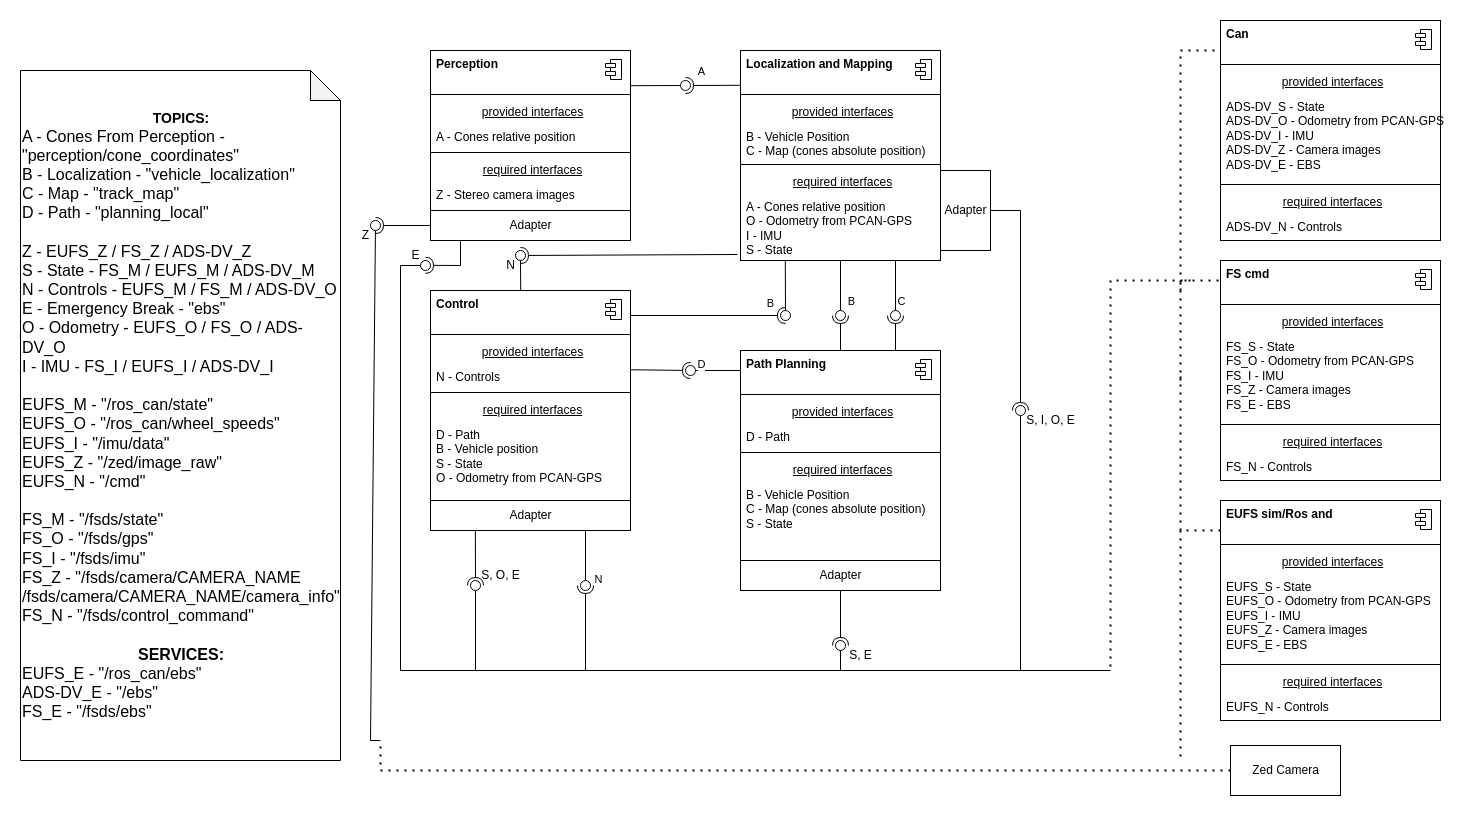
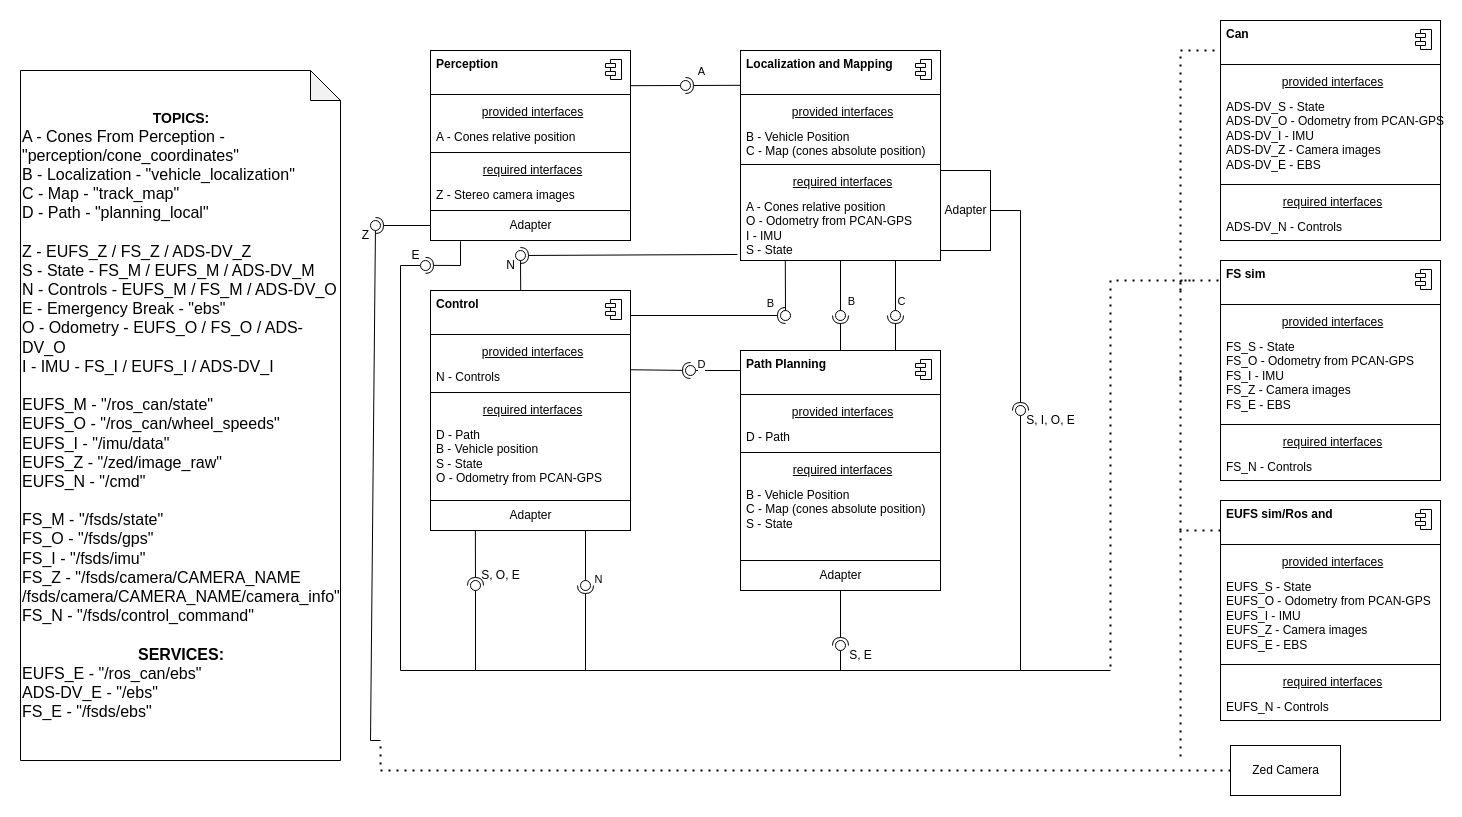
node "FS cmd": label "FS cmd" -> "FS sim"
